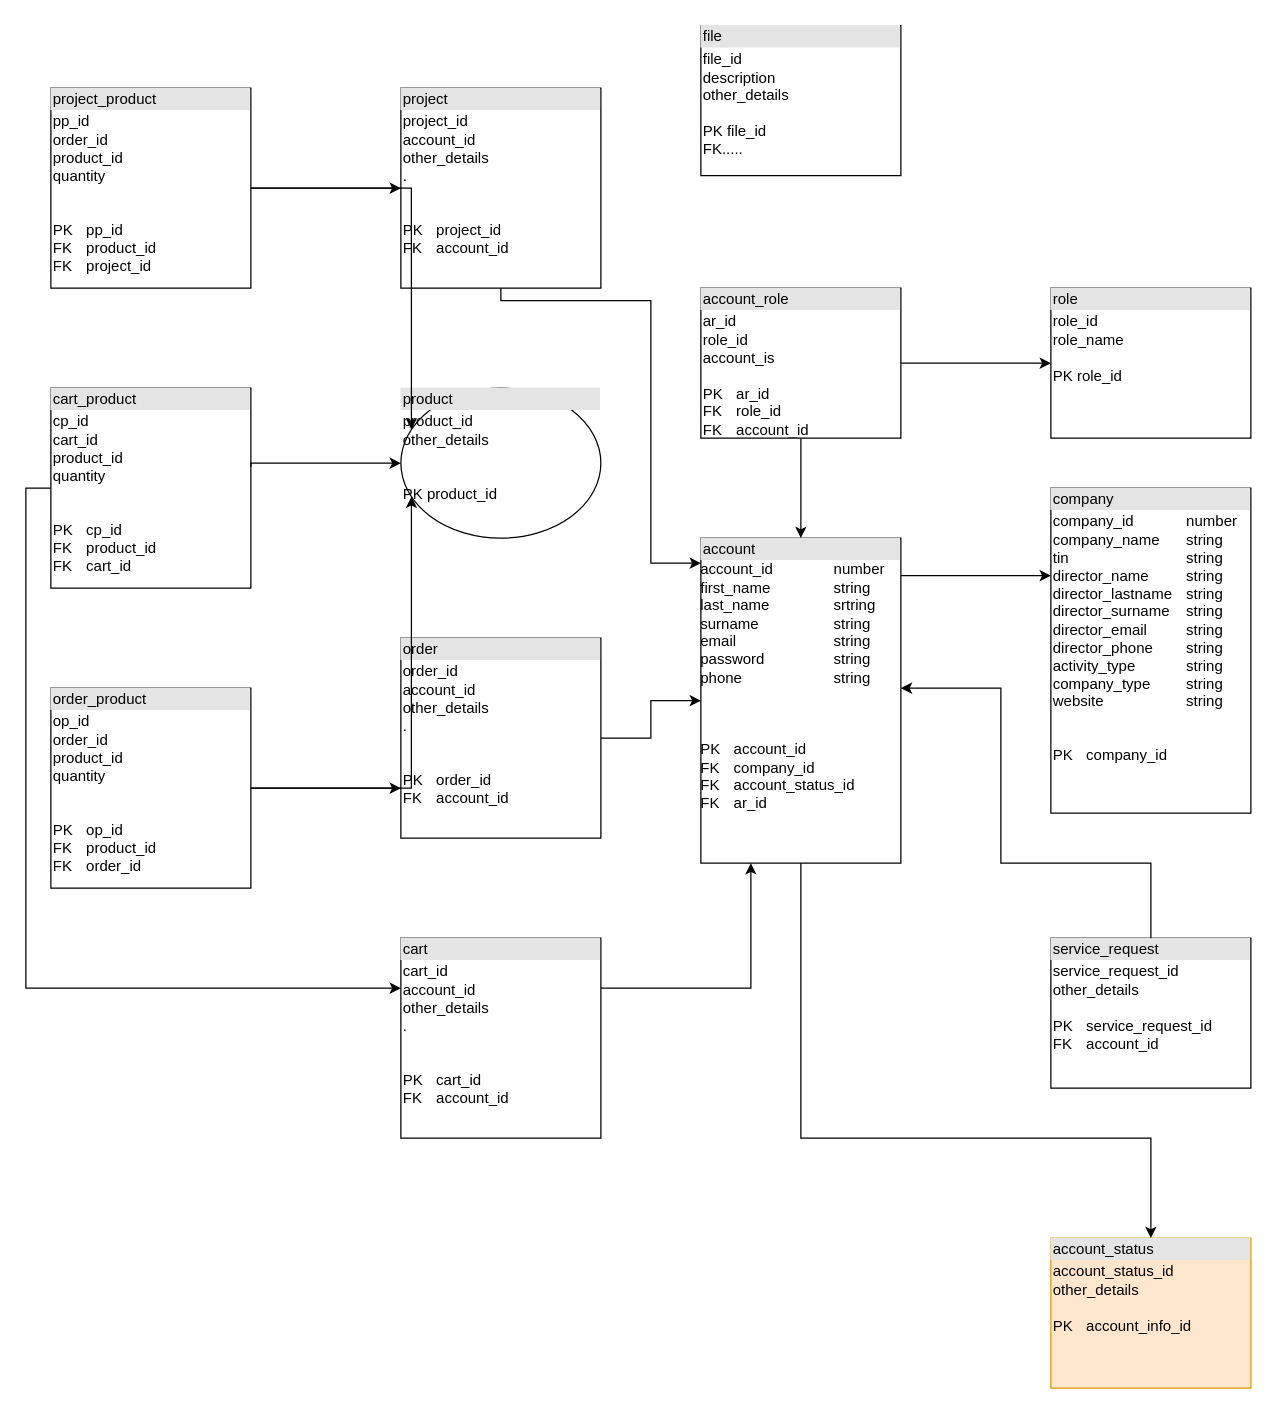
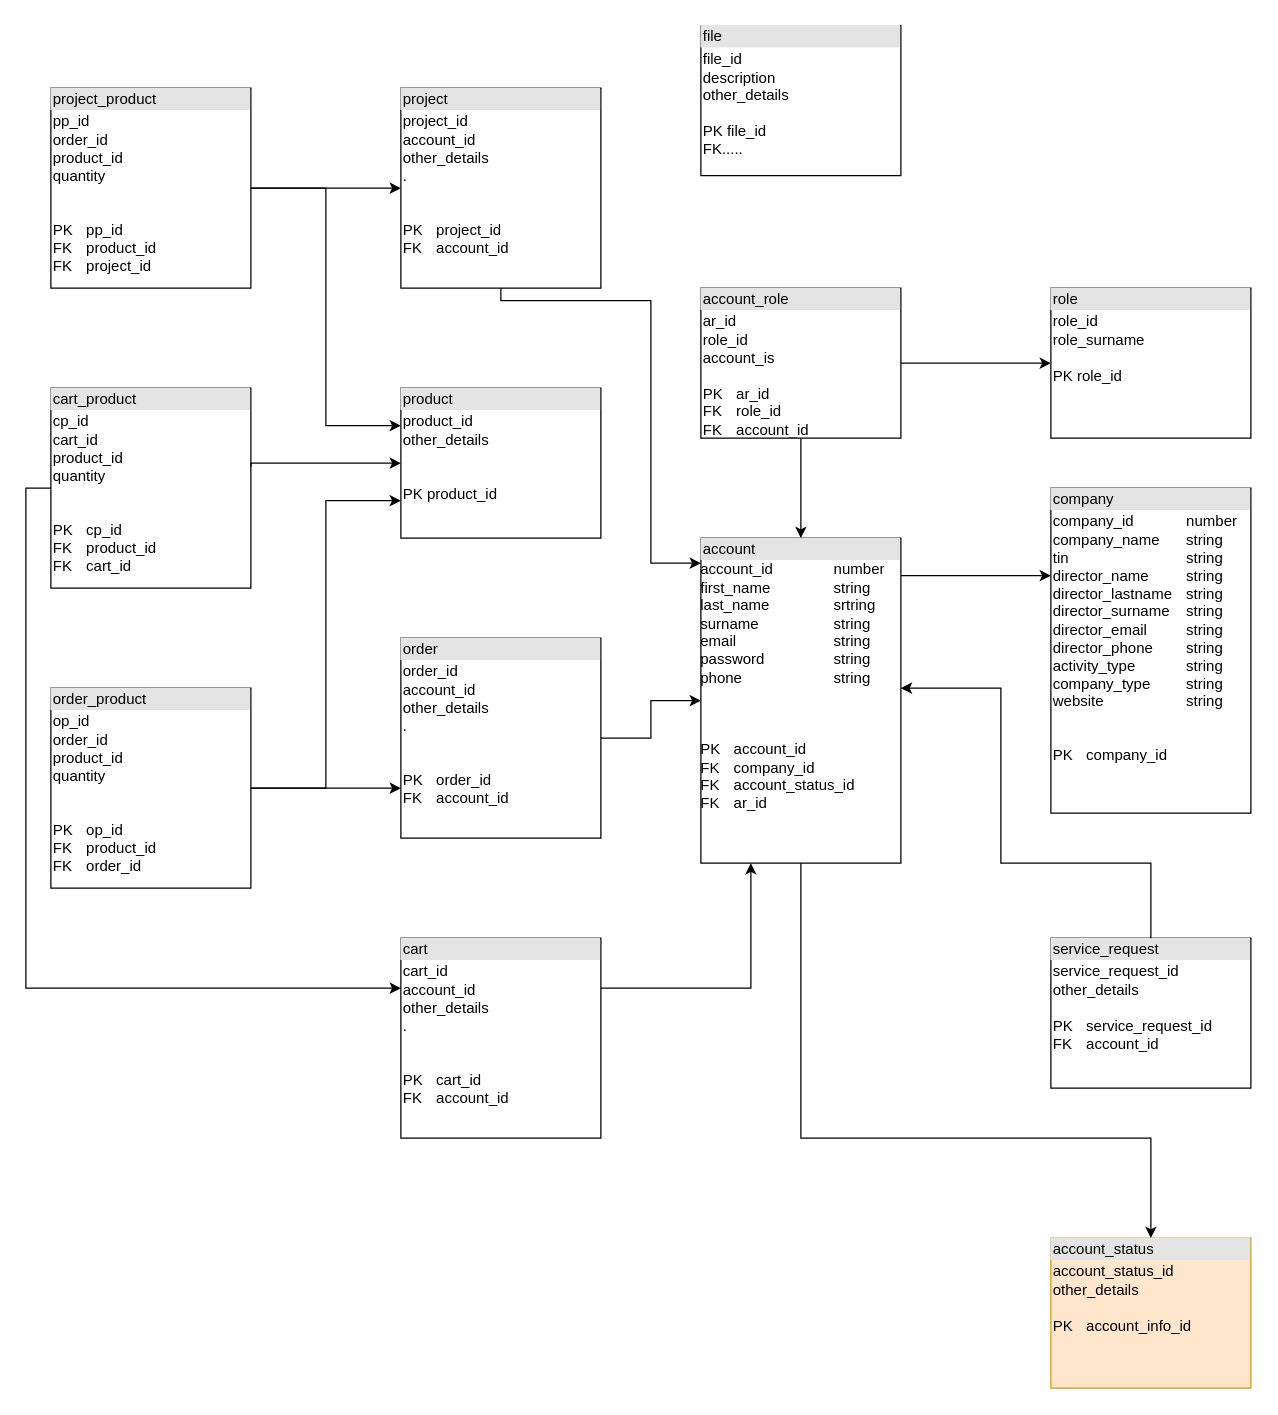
node "role role_id role_name PK role_id": label "role role_id role_name PK role_id" -> "role role_id role_surname PK role_id"
node "product product_id other_details PK product_id": shape ellipse -> rectangle
